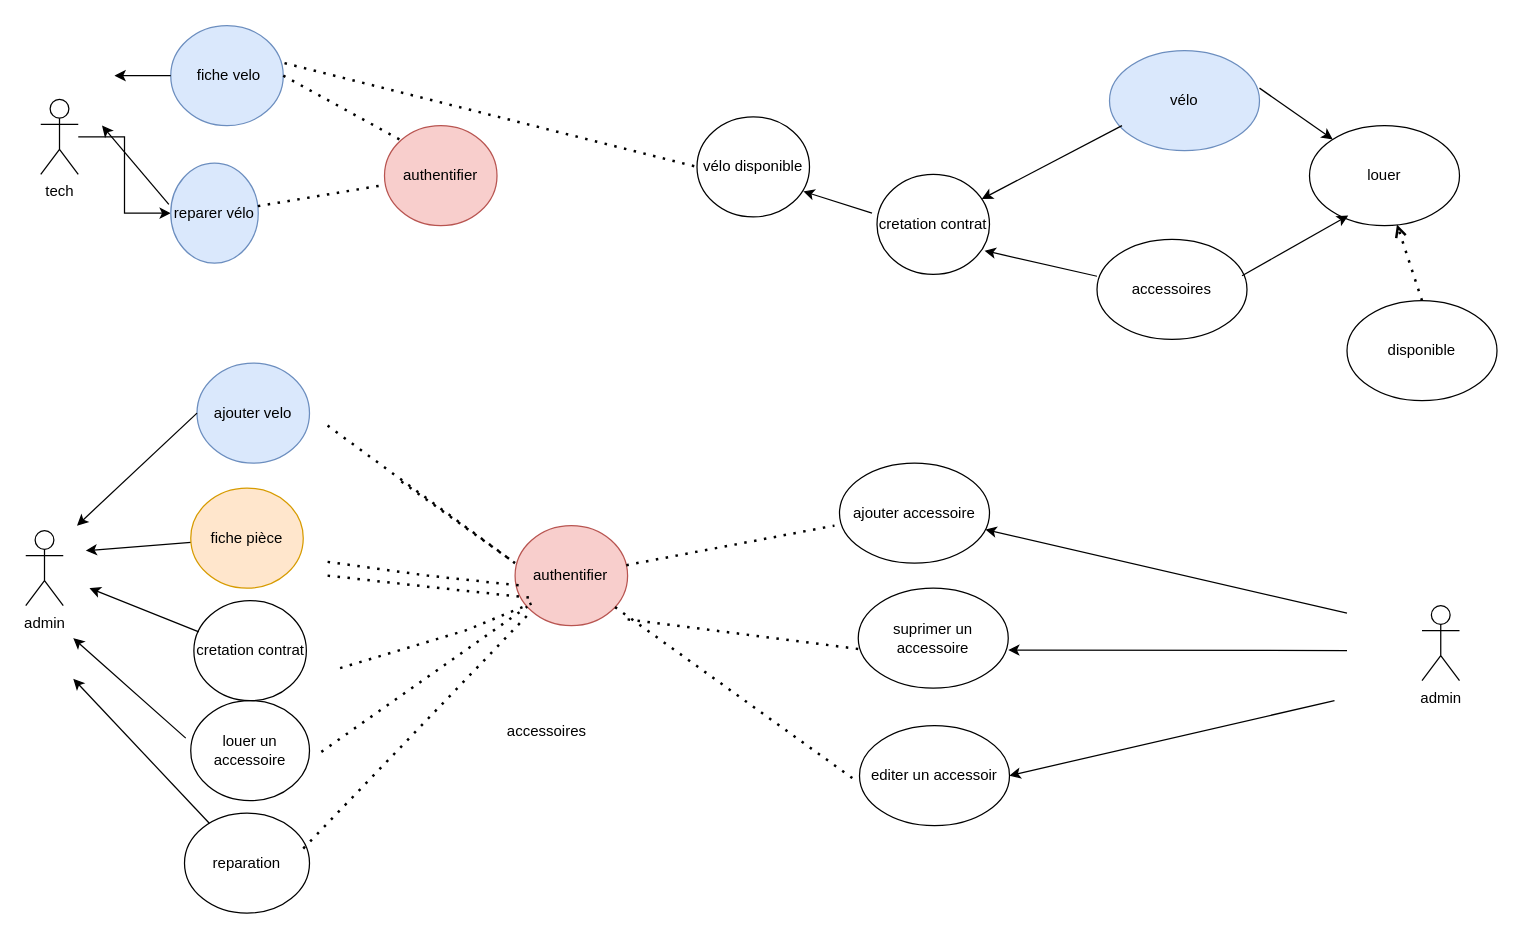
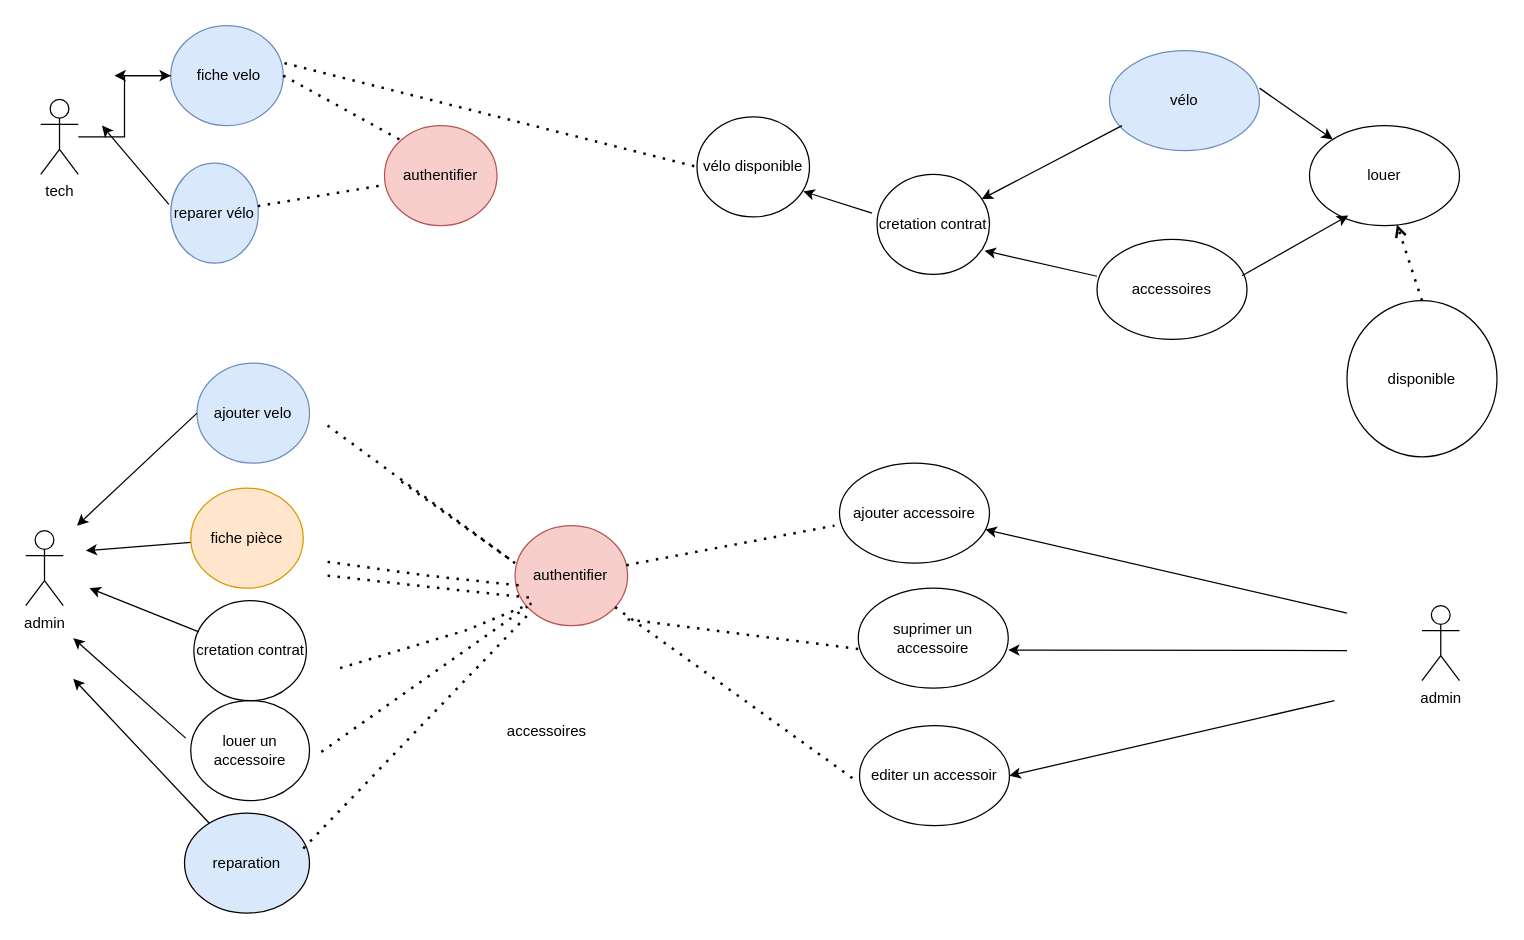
edge "tech" -> "reparer vélo": now "tech" -> "fiche velo"
node "disponible": size 150x100 -> 150x156
node "reparation": fillcolor #ffffff -> #dae8fc
